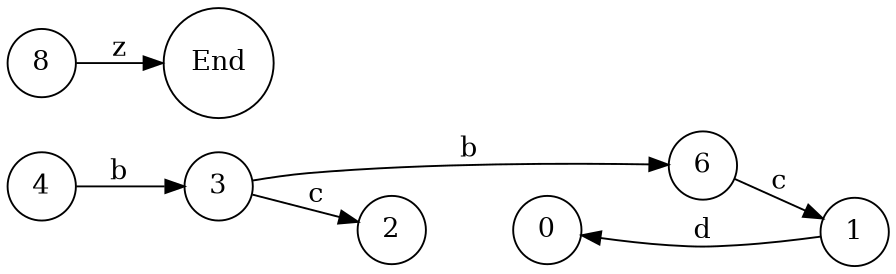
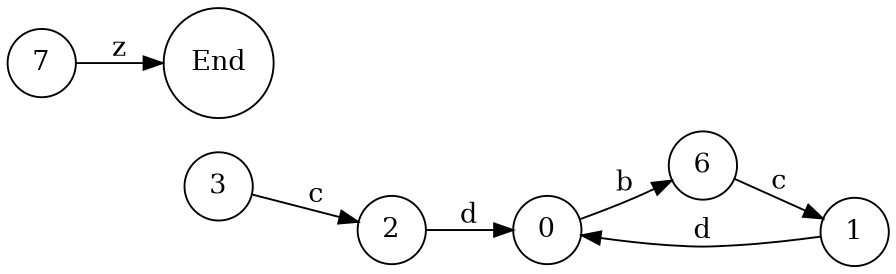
node "8": label "8" -> "7"
edge "3" -> "6": now "0" -> "6"
node "4": removed
edge "2" -> "0": added, label "d"
